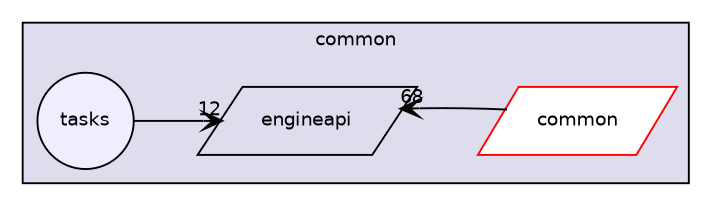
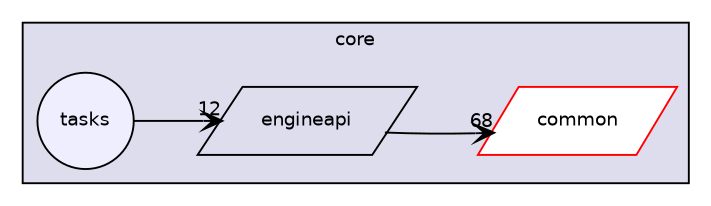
cluster "common": label "common" -> "core"
edge "common" -> "engineapi": reversed
